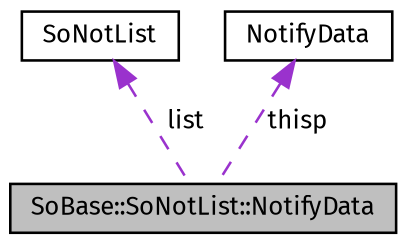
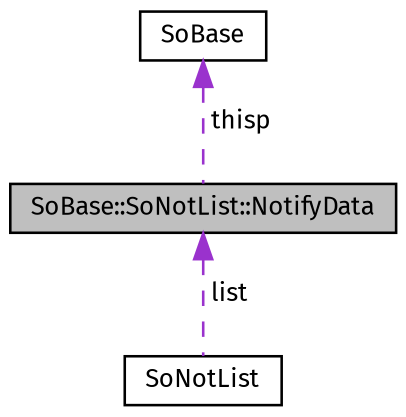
node "NotifyData": label "NotifyData" -> "SoBase"
edge "SoBase::SoNotList::NotifyData" -> "SoNotList": reversed
